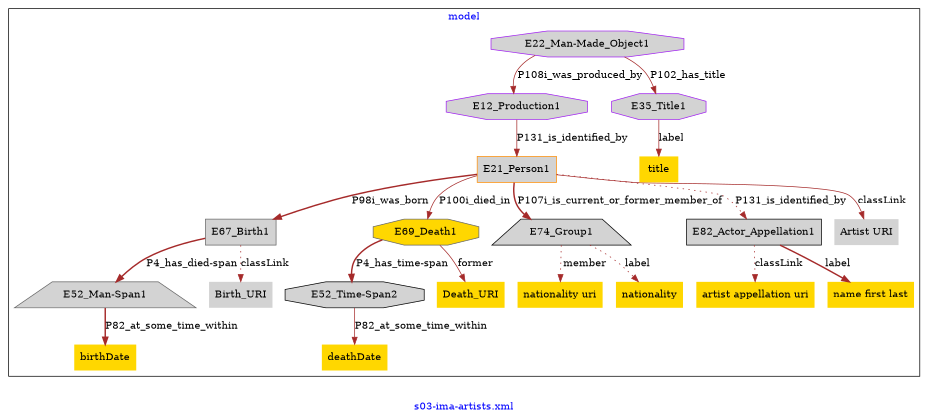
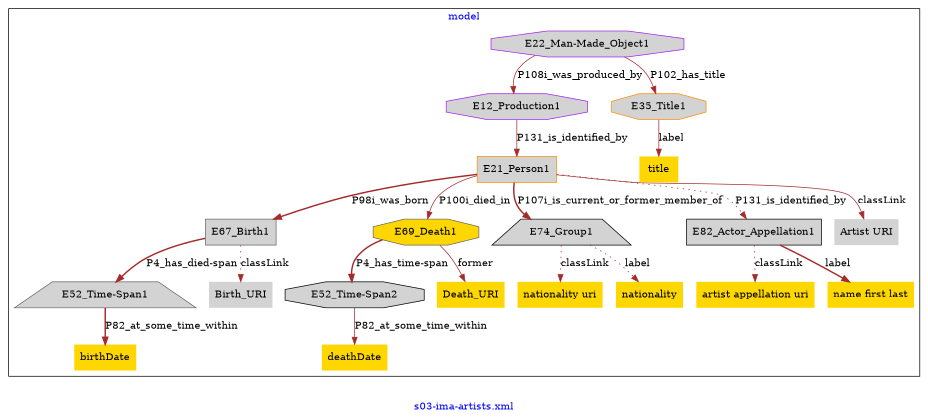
node "E35_Title1": color purple -> darkorange
edge "E74_Group1" -> "nationality uri": label "member" -> "classLink"
node "E52_Man-Span1": label "E52_Man-Span1" -> "E52_Time-Span1"
